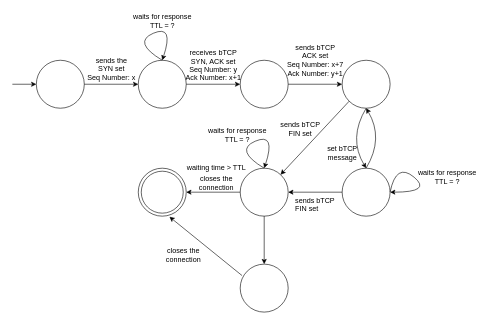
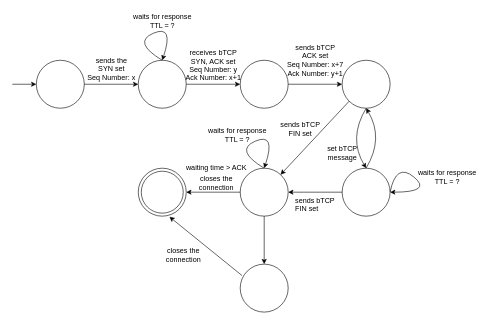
node "waiting time > TTL": label "waiting time > TTL" -> "waiting time > ACK"
